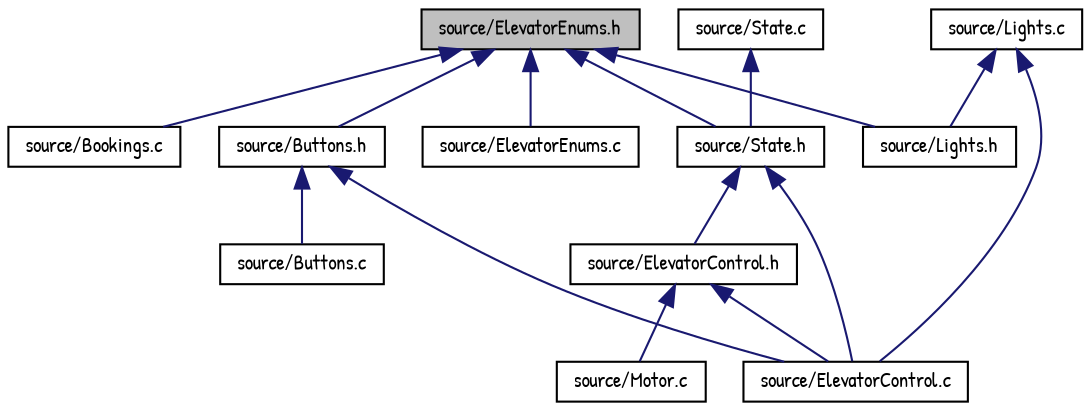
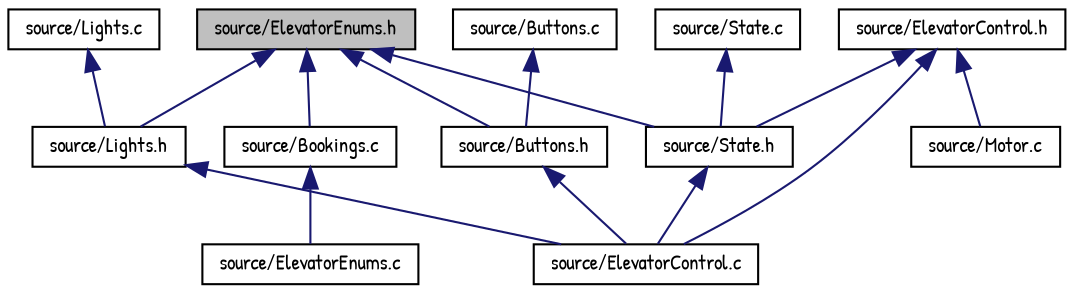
edge "source/ElevatorEnums.c" -> "source/ElevatorEnums.h": now "source/ElevatorEnums.c" -> "source/Bookings.c"
edge "source/ElevatorControl.h" -> "source/State.h": reversed
edge "source/Buttons.c" -> "source/Buttons.h": reversed
edge "source/ElevatorControl.c" -> "source/Lights.c": now "source/ElevatorControl.c" -> "source/Lights.h"
